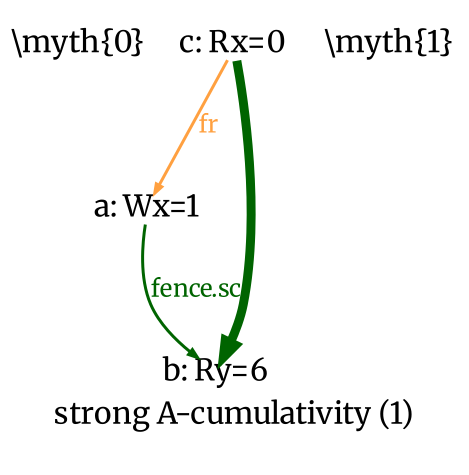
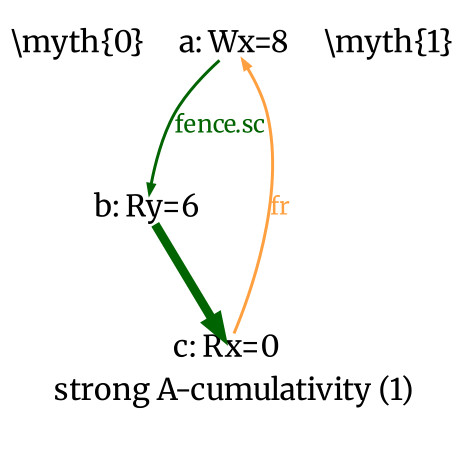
edge "c: Rx=0" -> "b: Ry=6": reversed
node "a: Wx=1": label "a: Wx=1" -> "a: Wx=8"
